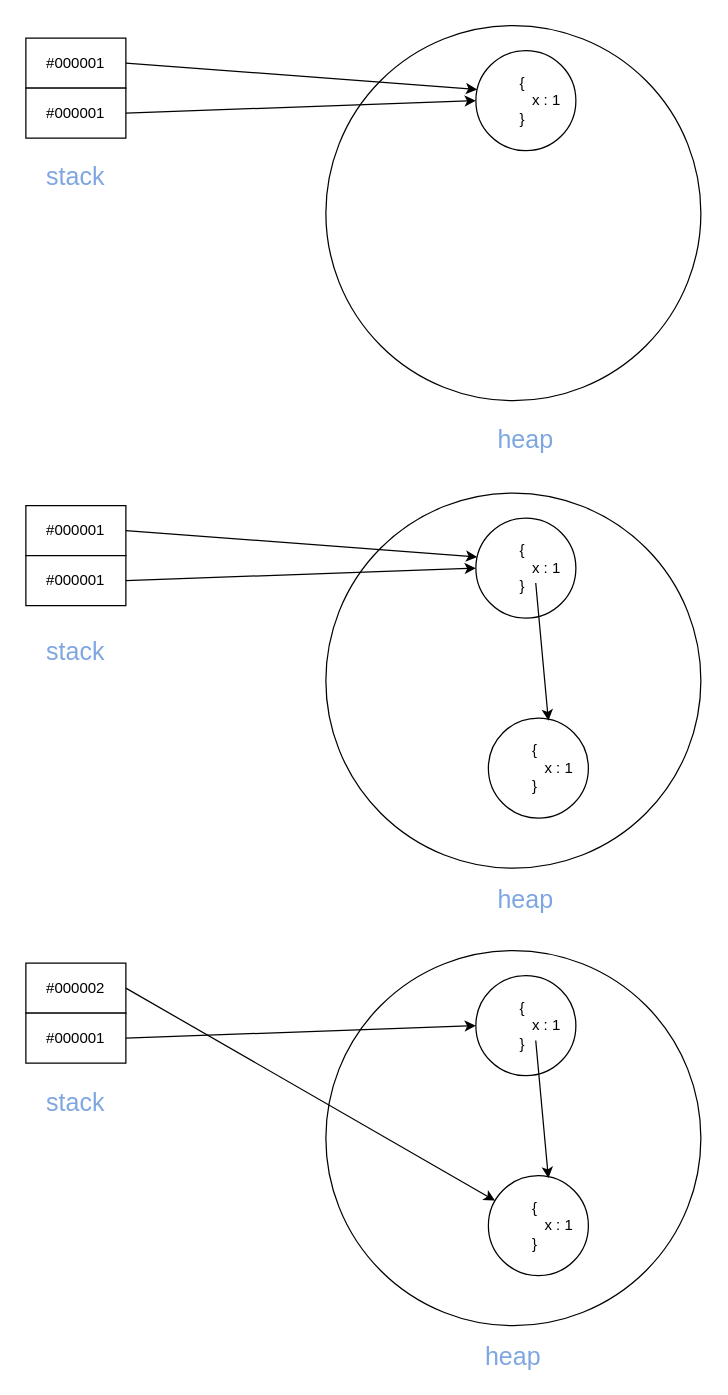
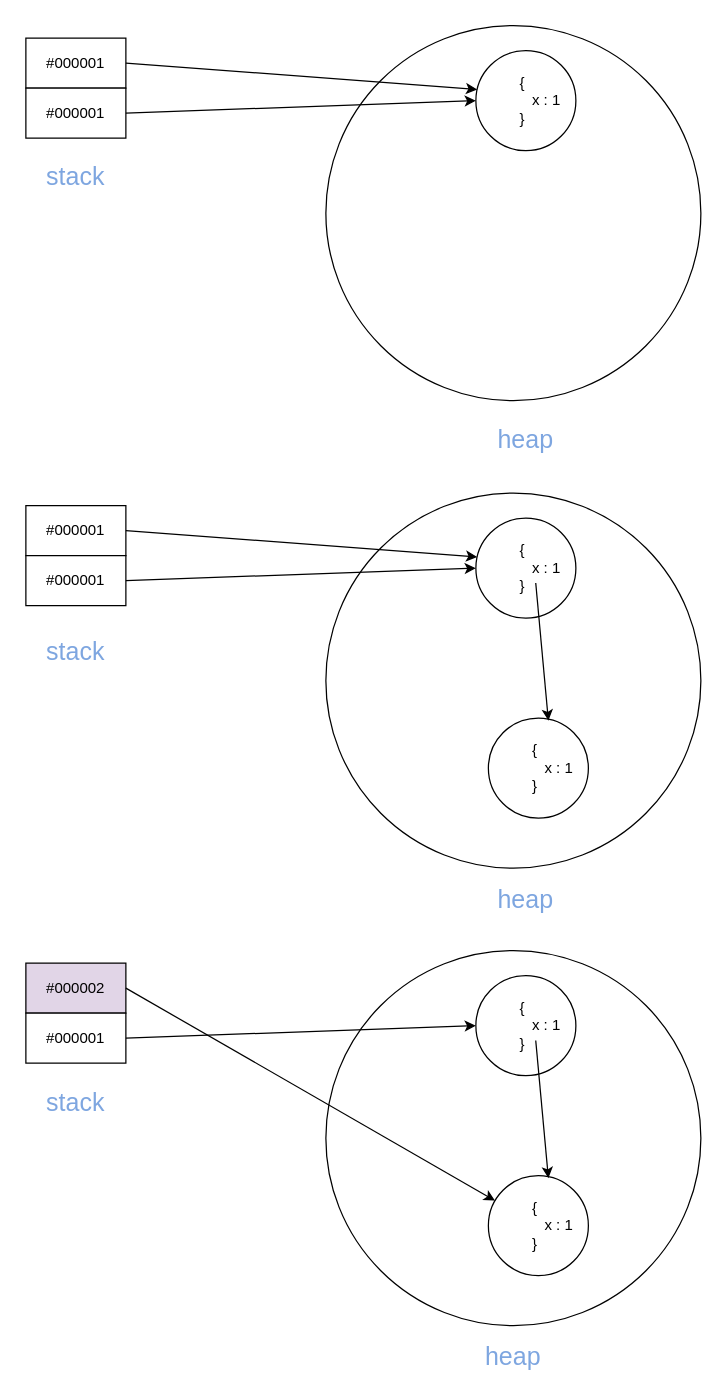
node "#000002": fillcolor #ffffff -> #e1d5e7
